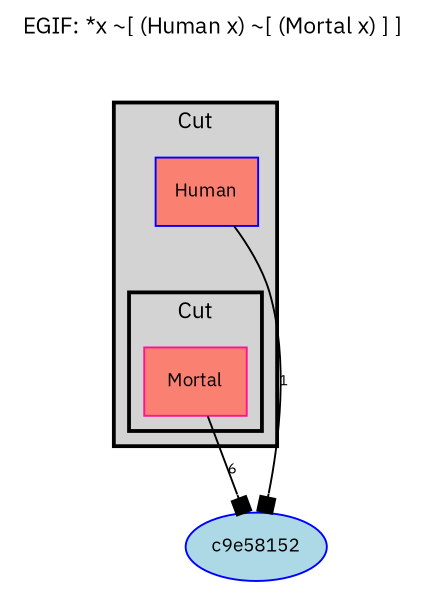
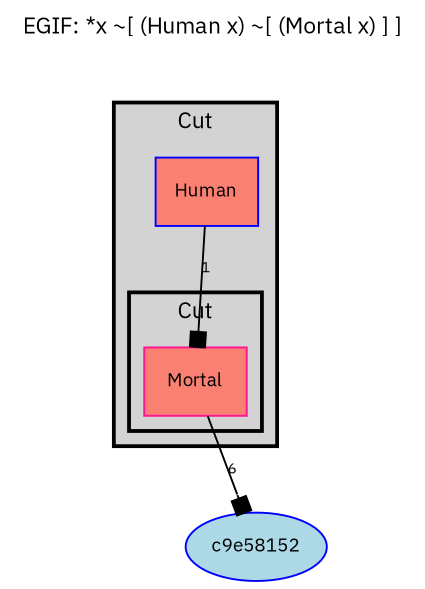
edge "Human" -> "c9e58152": now "Human" -> "Mortal"
